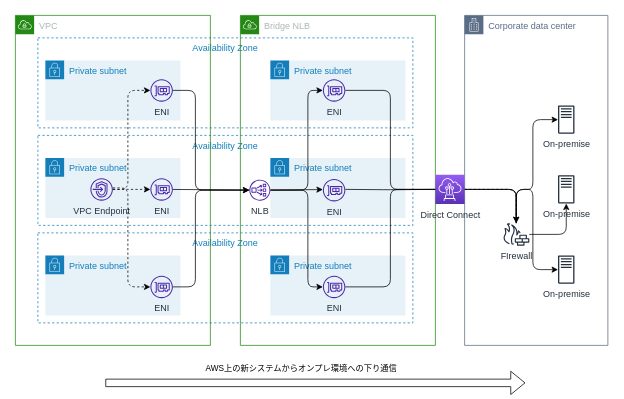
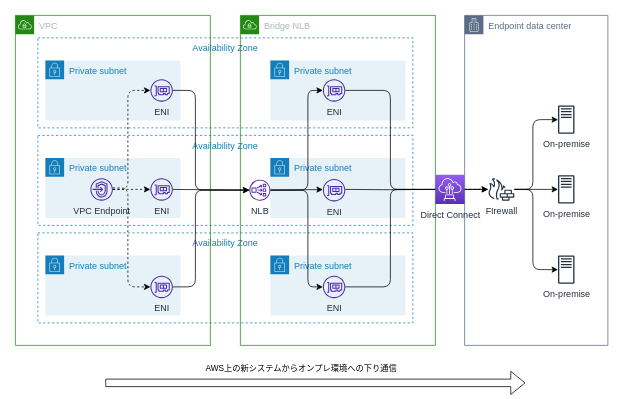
node "Corporate data center": label "Corporate data center" -> "Endpoint data center"
node "FIrewall": moved (516, 234) -> (501, 189)
